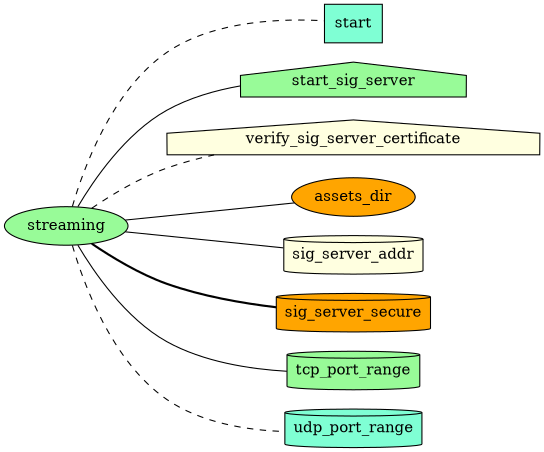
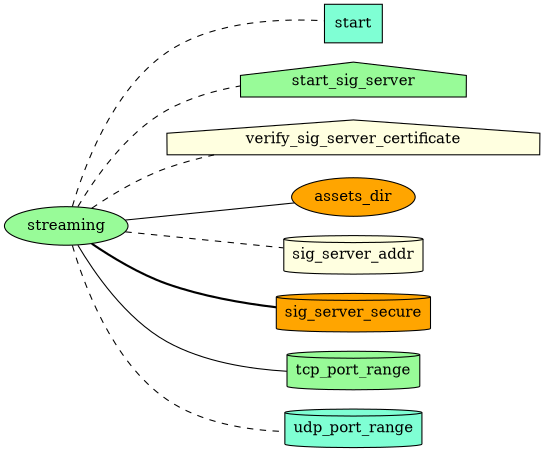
edge "start_sig_server" -- "streaming": style solid -> dashed
edge "streaming" -- "sig_server_addr": style solid -> dashed
